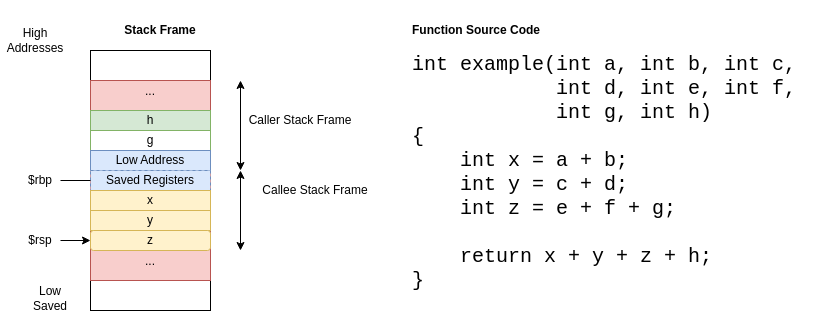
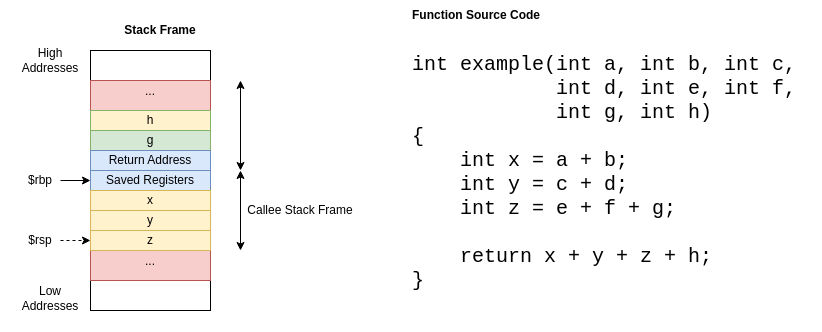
node "Function Source Code": moved (501, 31) -> (501, 16)
node "High Addresses": moved (36, 41) -> (51, 61)
node "h": fillcolor #d5e8d4 -> #fff2cc
node "Caller Stack Frame": removed
node "g": fillcolor #ffffff -> #d5e8d4
node "Low Address": label "Low Address" -> "Return Address"
edge "$rbp" -- "Saved Registers": arrowhead none -> classic
node "Saved Registers": style dashed -> solid
node "Callee Stack Frame": moved (316, 191) -> (301, 211)
edge "$rsp" -> "z": style solid -> dashed
node "z": shape rounded rectangle -> rectangle
node "Low Saved": label "Low Saved" -> "Low Addresses"
